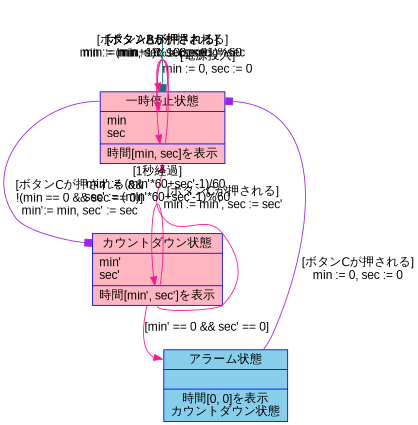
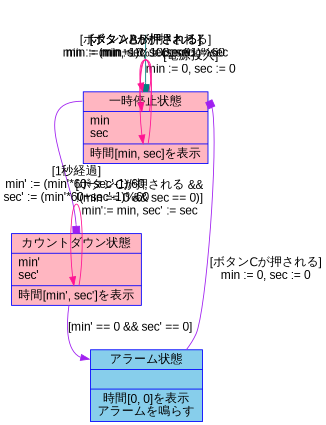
edge "カウントダウン状態" -> "一時停止状態": removed, label "[ボタンCが押される] min := min', sec := sec'"
edge "カウントダウン状態" -> "アラーム状態": color deeppink -> purple
node "アラーム状態": text "カウントダウン状態" -> "アラームを鳴らす"
